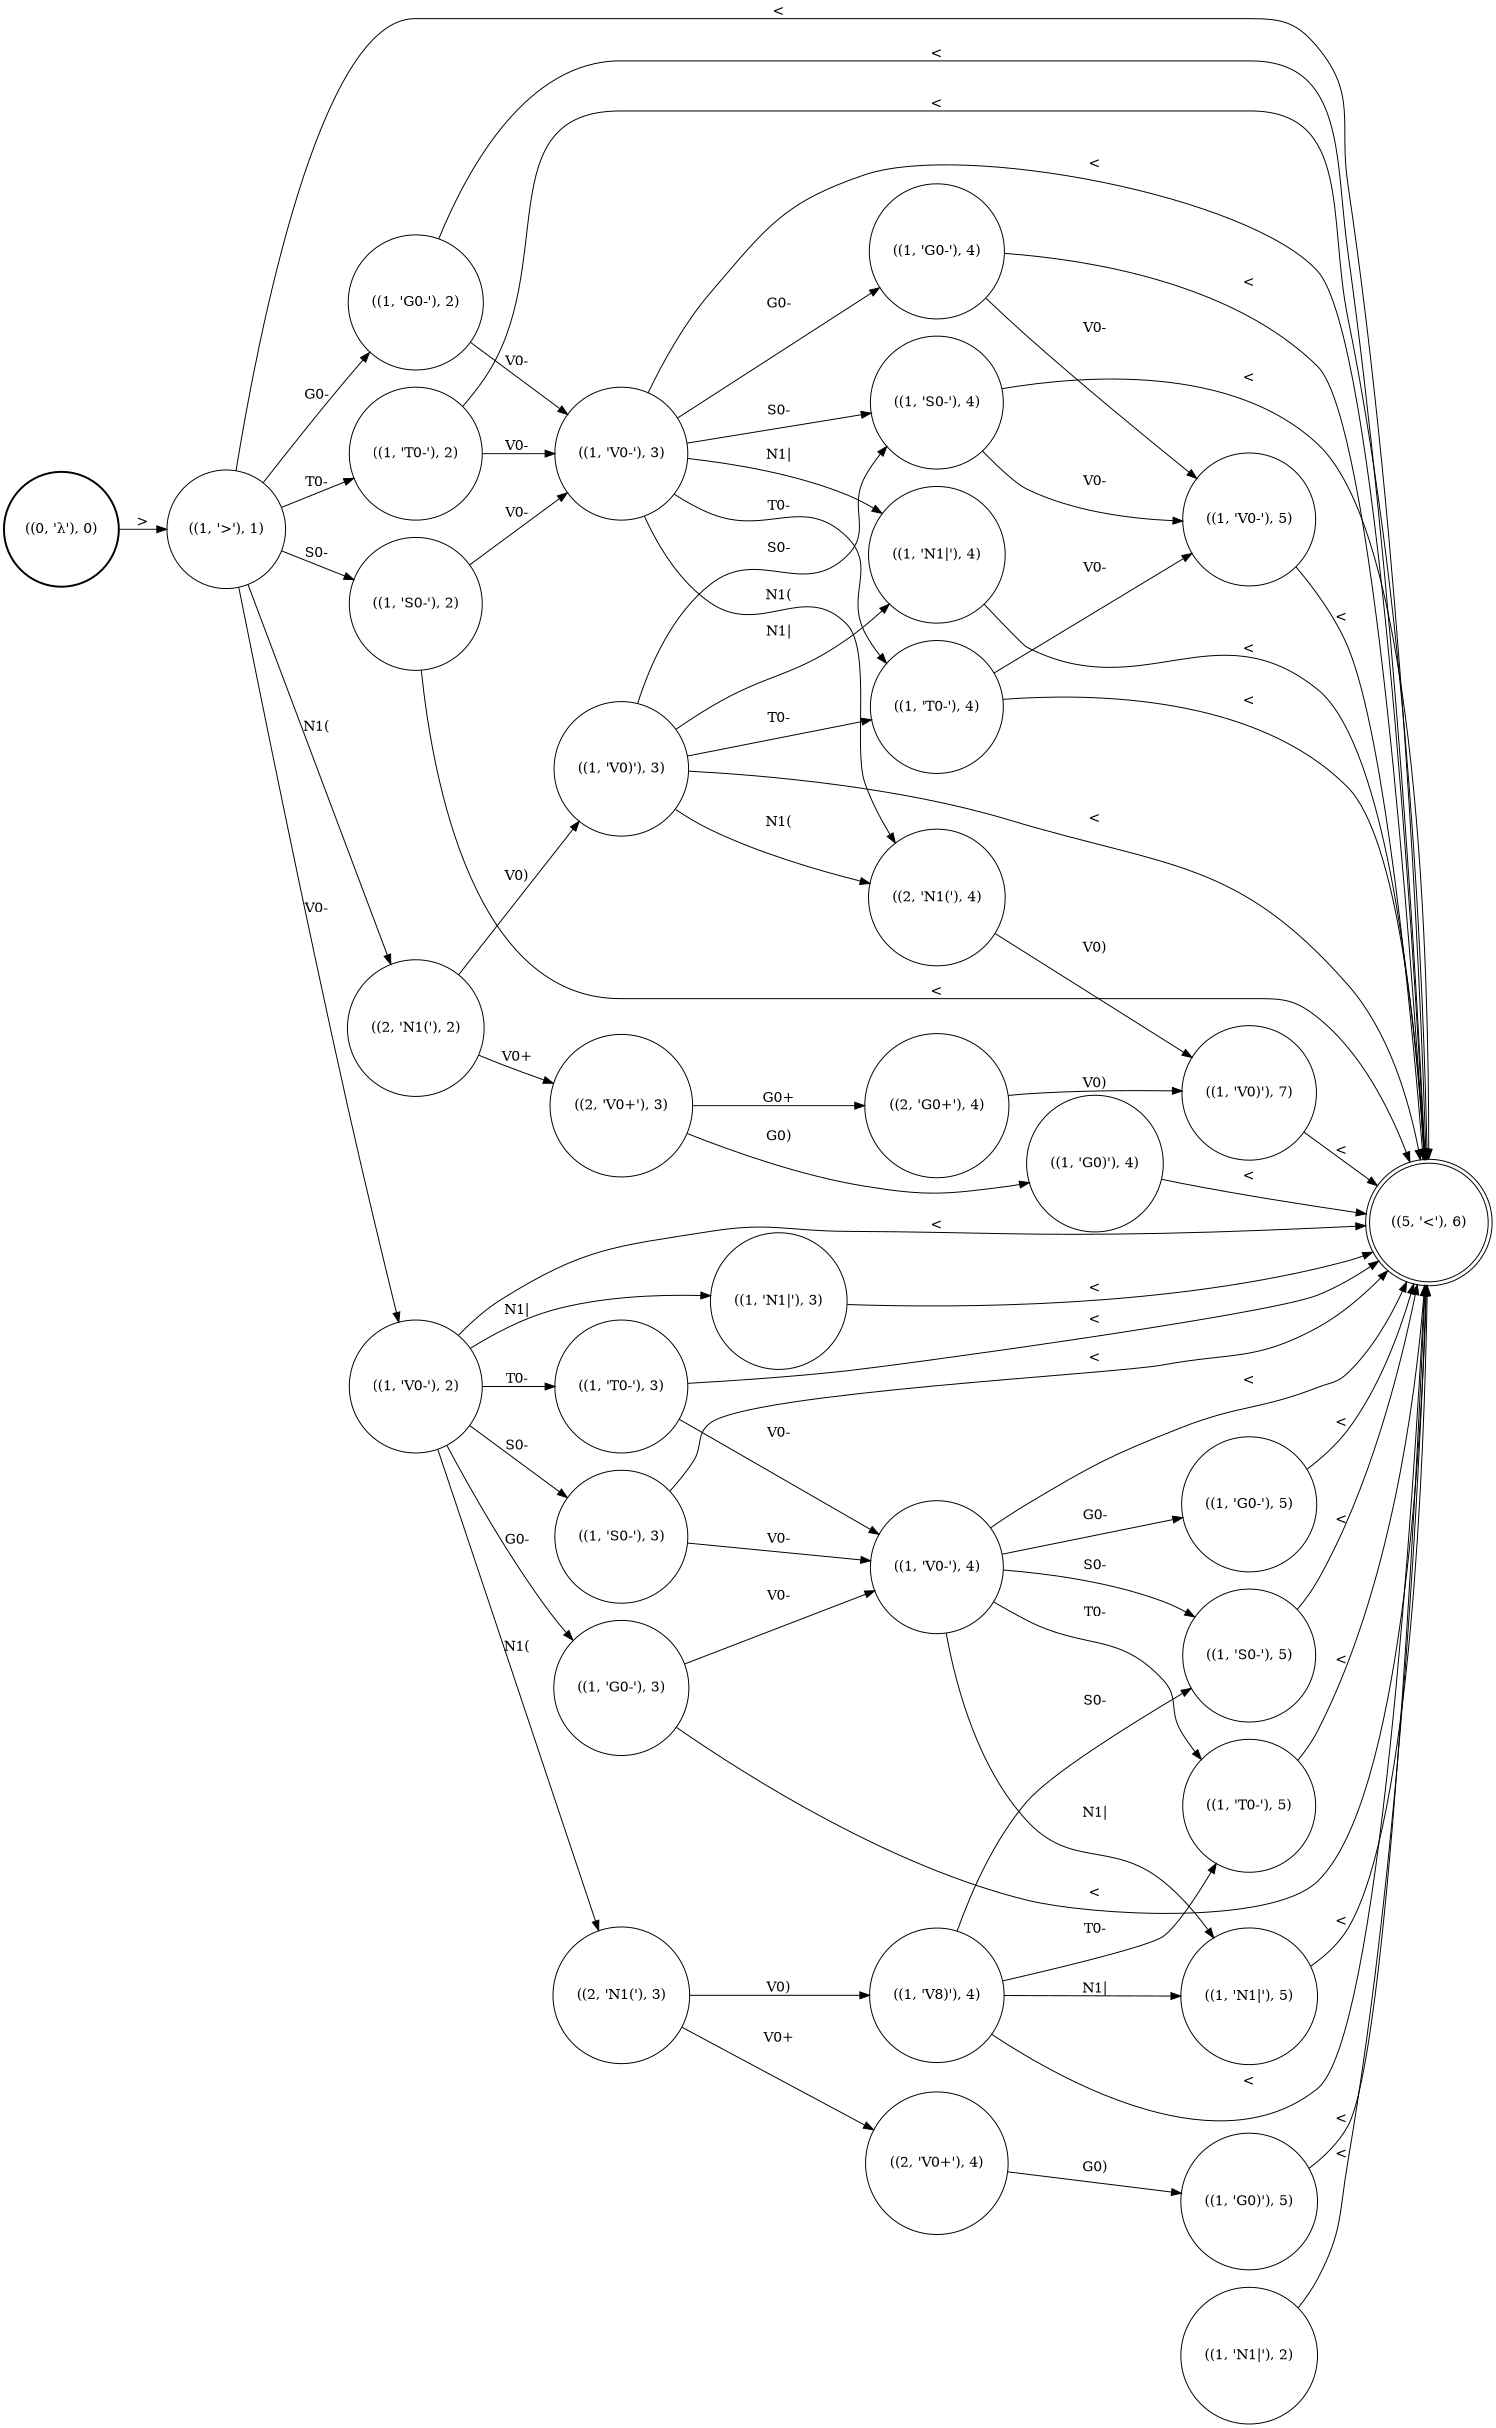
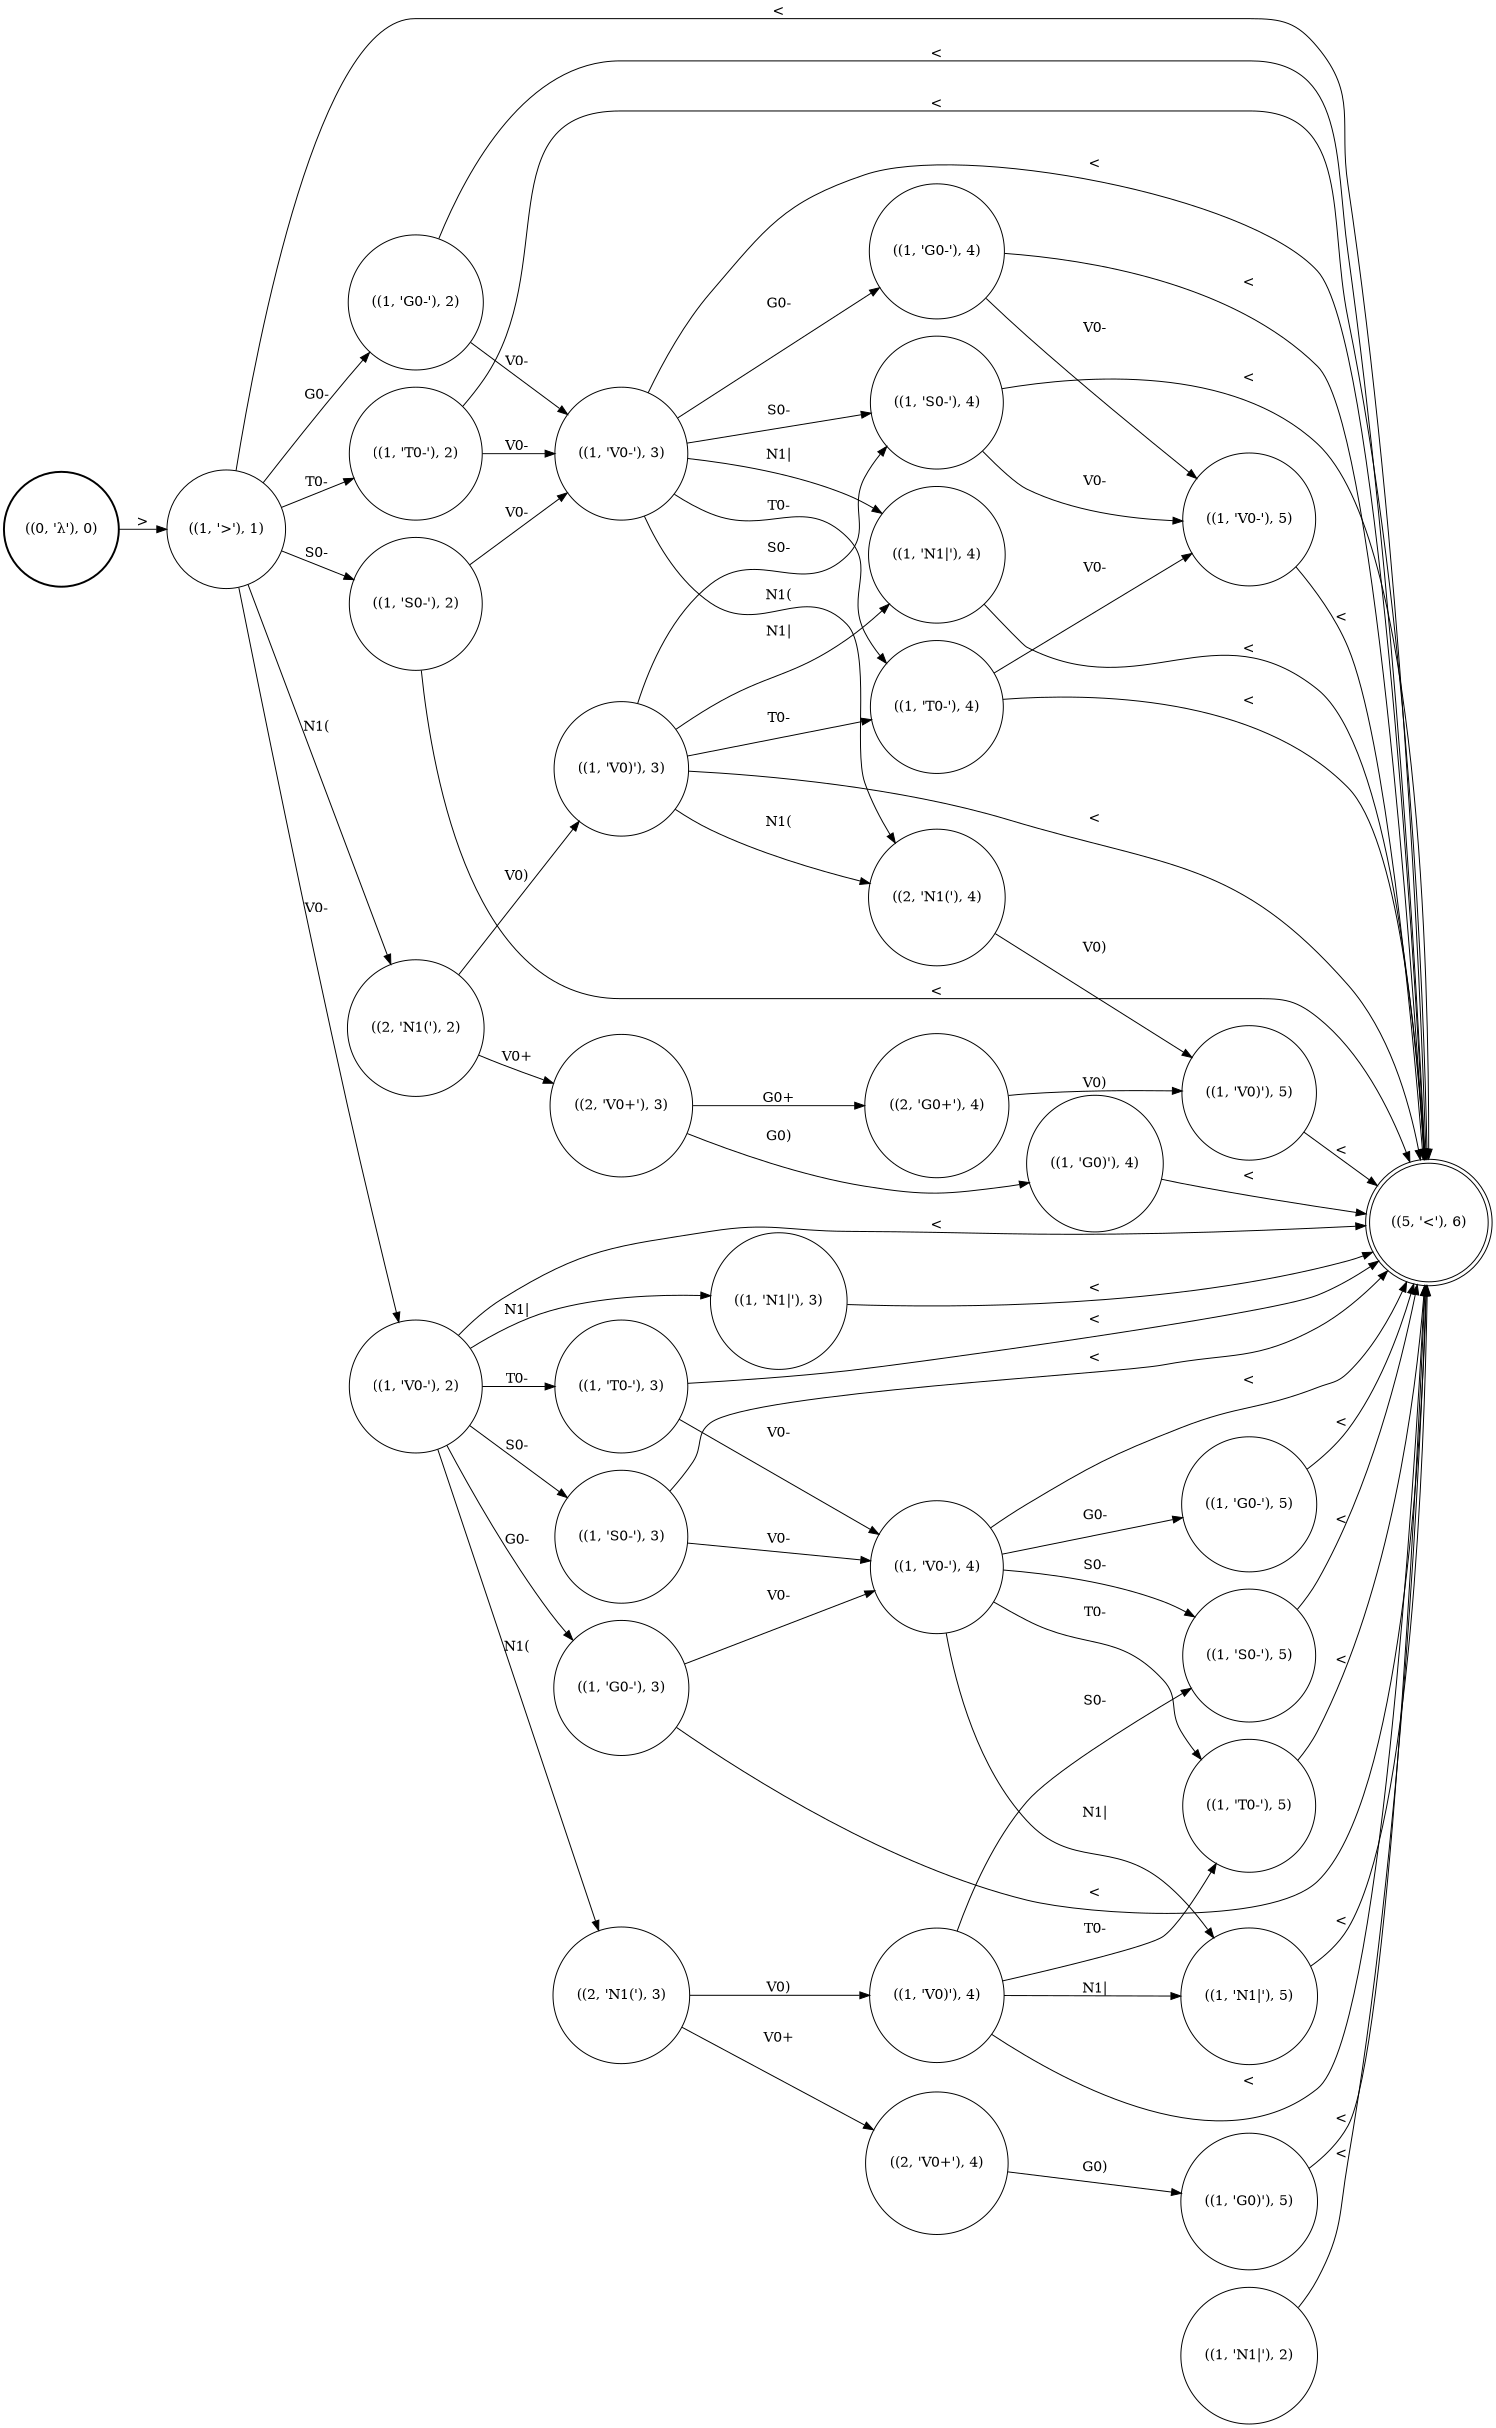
node "((1, 'V0)'), 7)": label "((1, 'V0)'), 7)" -> "((1, 'V0)'), 5)"
node "((1, 'V8)'), 4)": label "((1, 'V8)'), 4)" -> "((1, 'V0)'), 4)"
